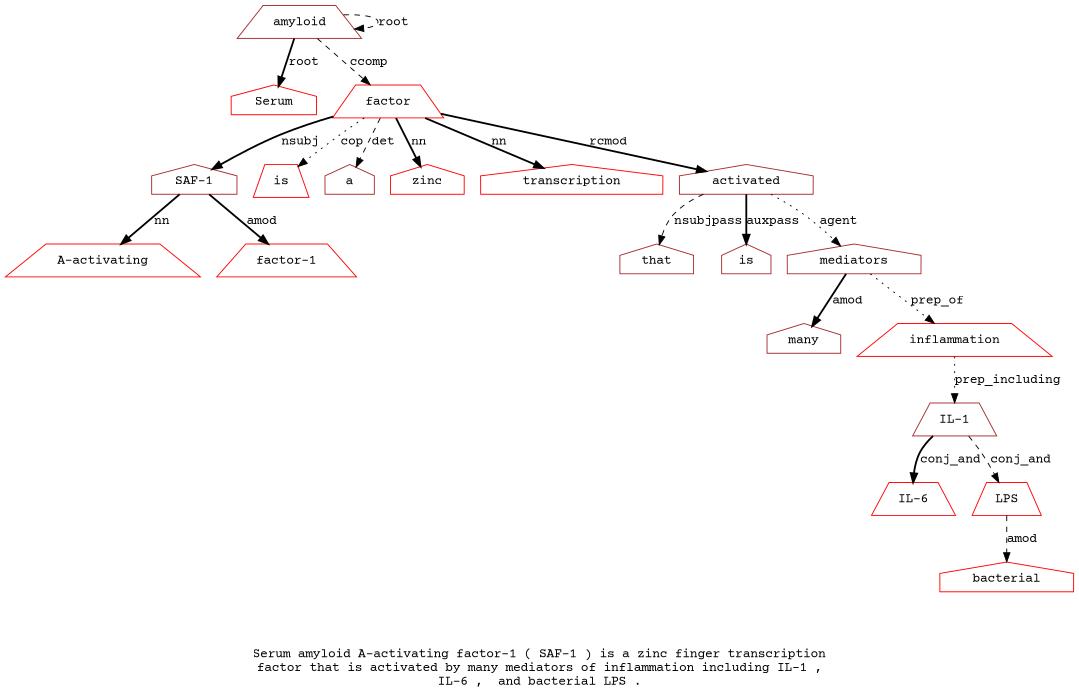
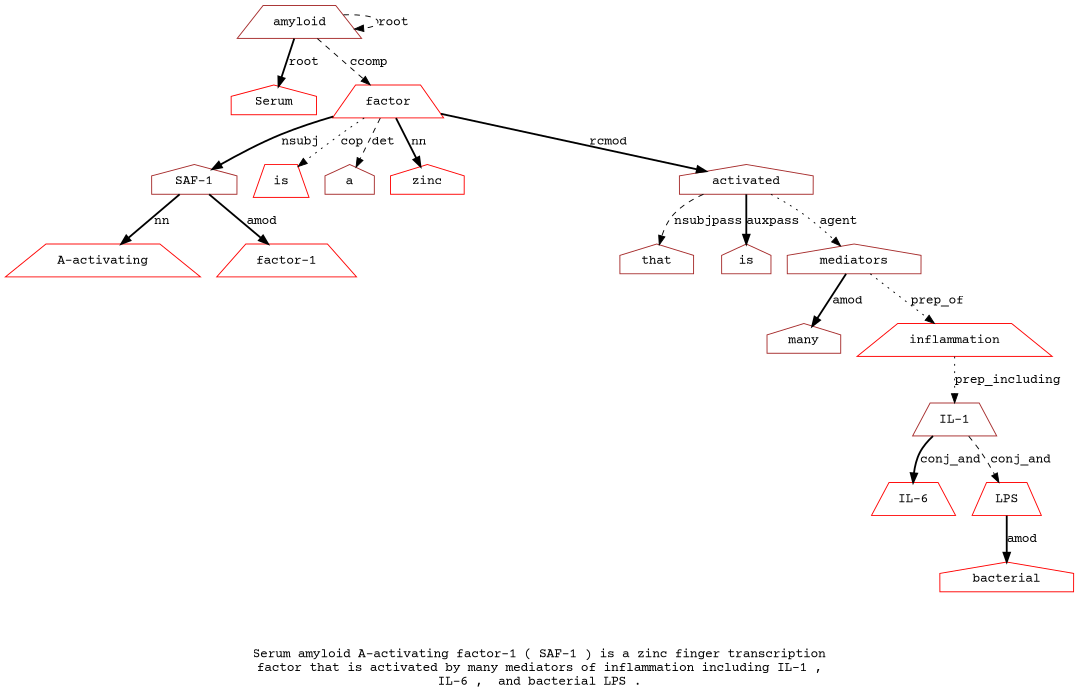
node "transcription": removed
edge "LPS" -> "bacterial": style dashed -> bold
